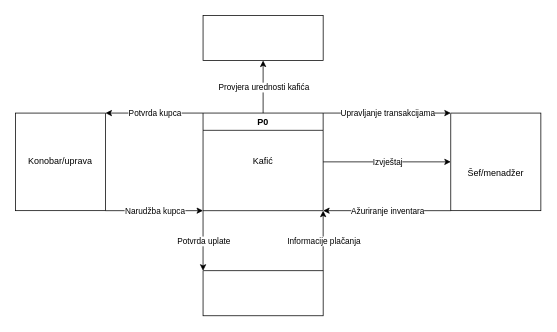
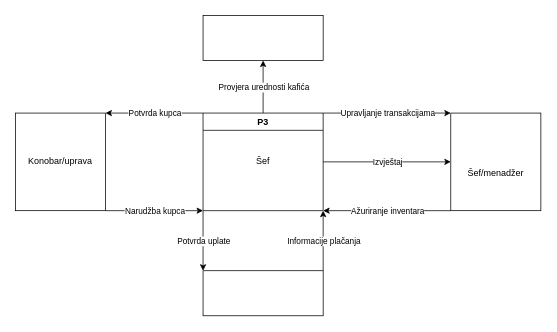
node "P0": label "P0" -> "P3"
node "Kafić": label "Kafić" -> "Šef"
